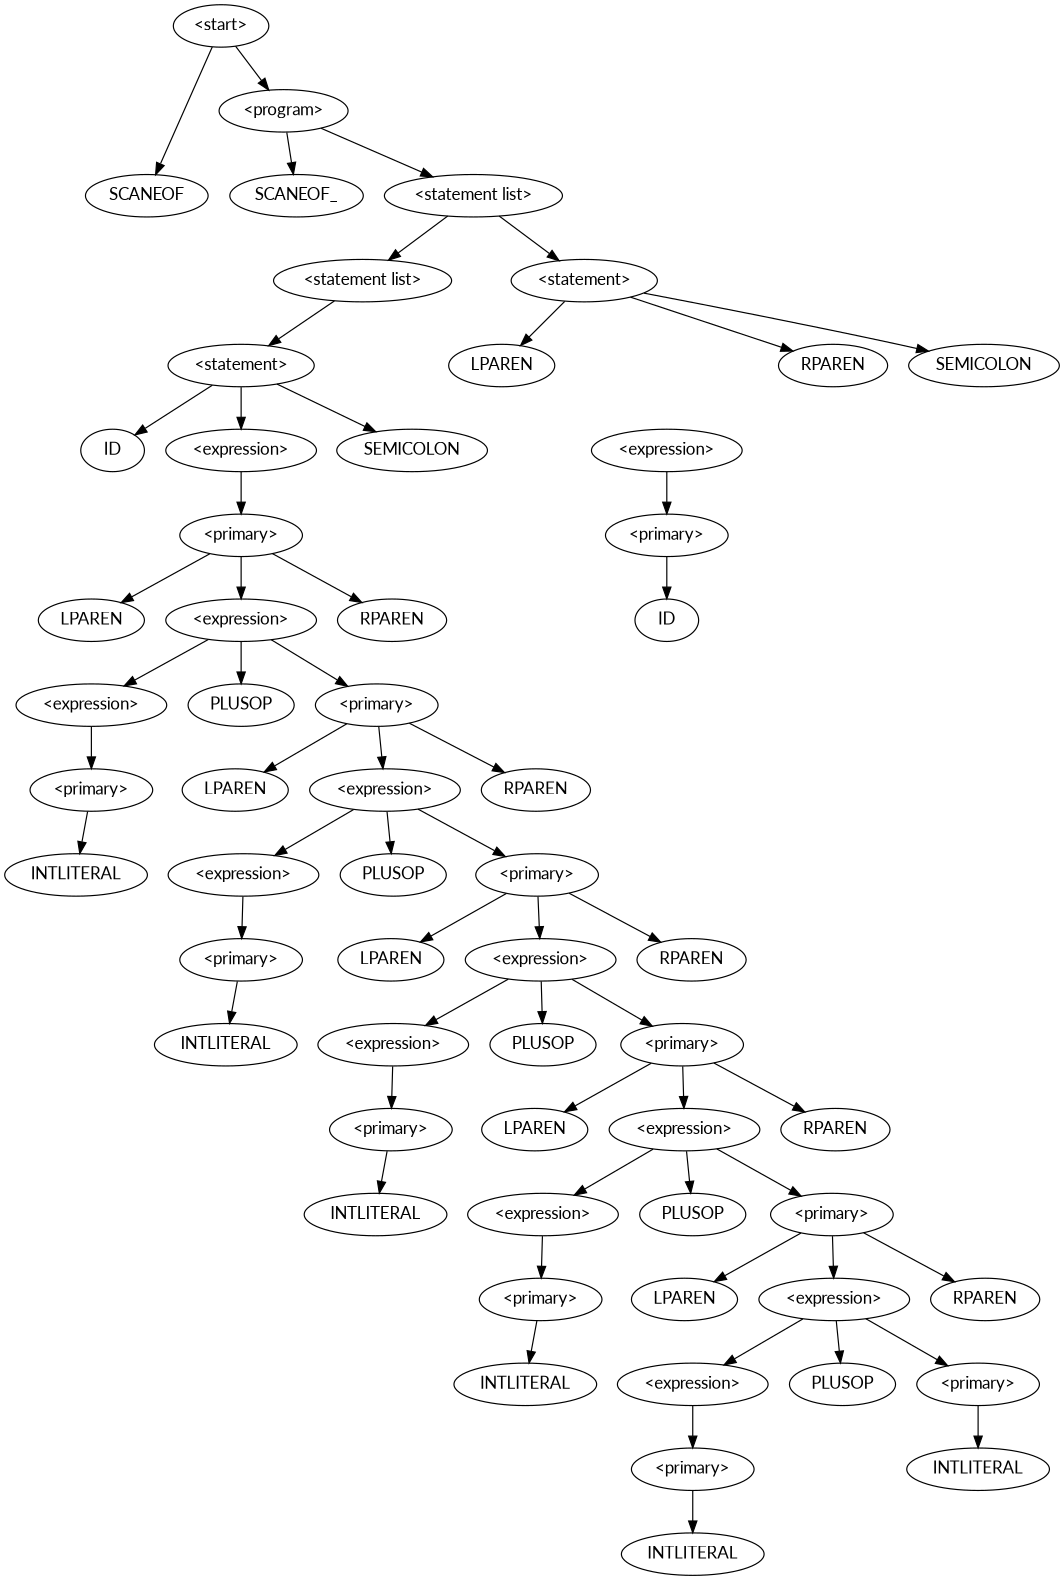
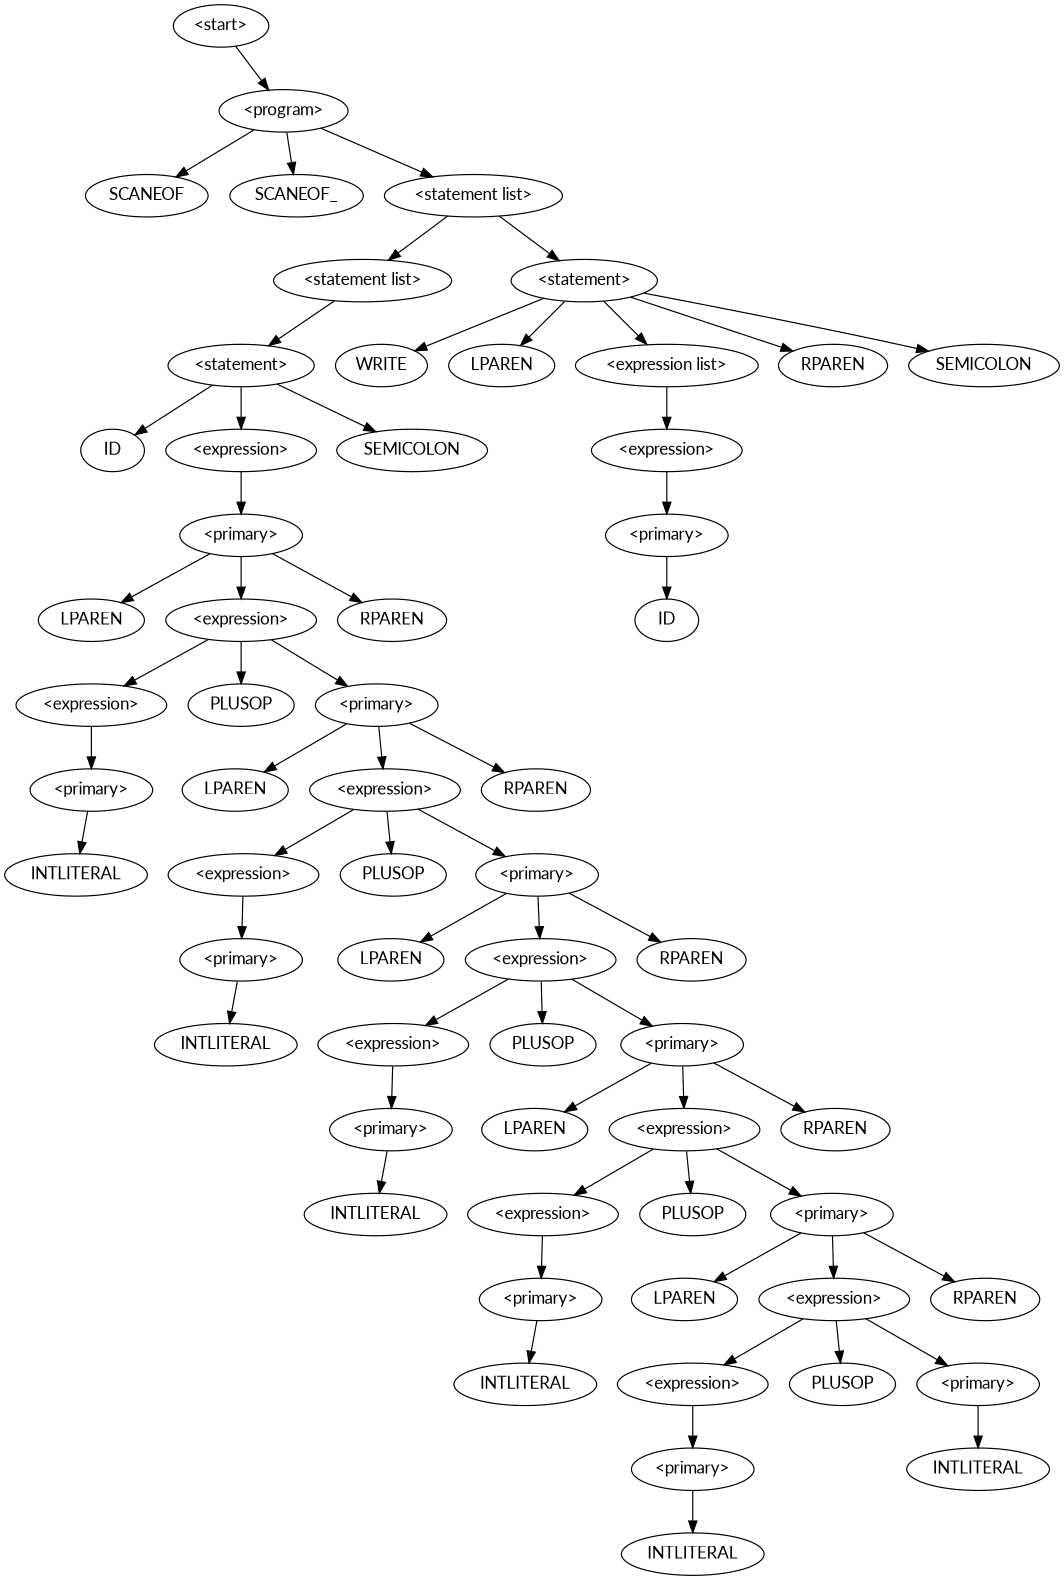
edge "<start>" -> "SCANEOF": now "<program>" -> "SCANEOF"
node "WRITE": added
node "<expression list>": added
